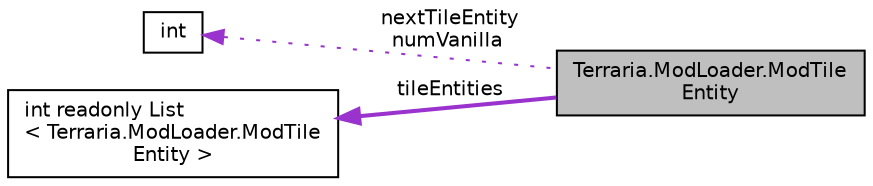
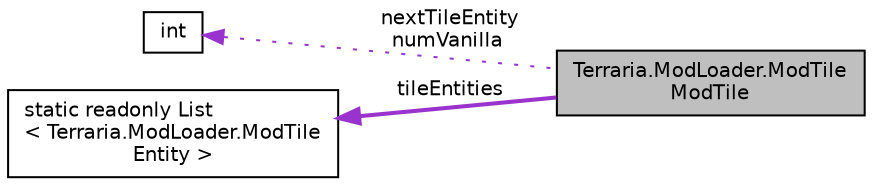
node "Terraria.ModLoader.ModTile Entity": label "Terraria.ModLoader.ModTile Entity" -> "Terraria.ModLoader.ModTile ModTile"
node "int readonly List < Terraria.ModLoader.ModTile Entity >": label "int readonly List < Terraria.ModLoader.ModTile Entity >" -> "static readonly List < Terraria.ModLoader.ModTile Entity >"
